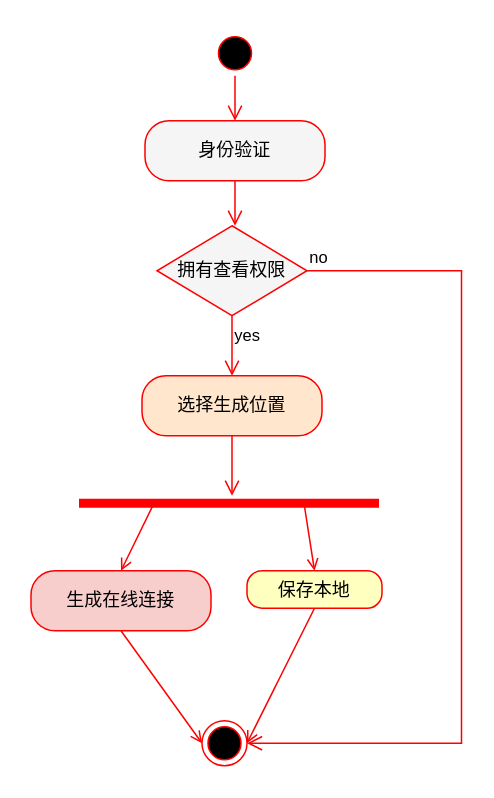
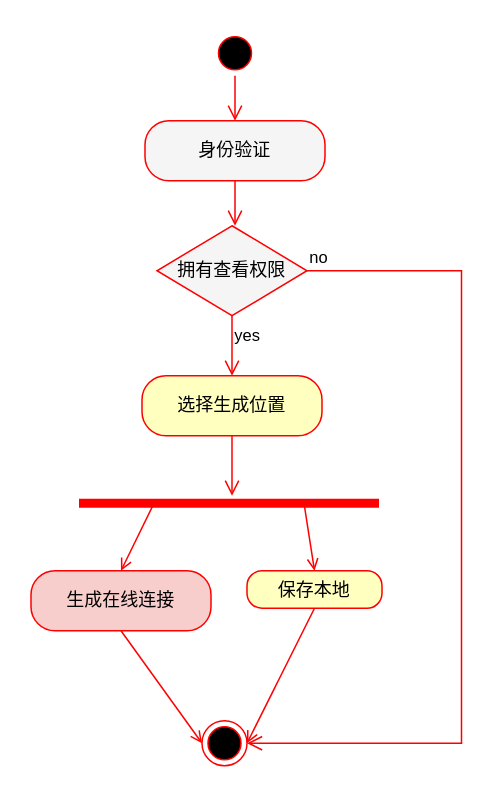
node "选择生成位置": fillcolor #ffe6cc -> #ffffc0
